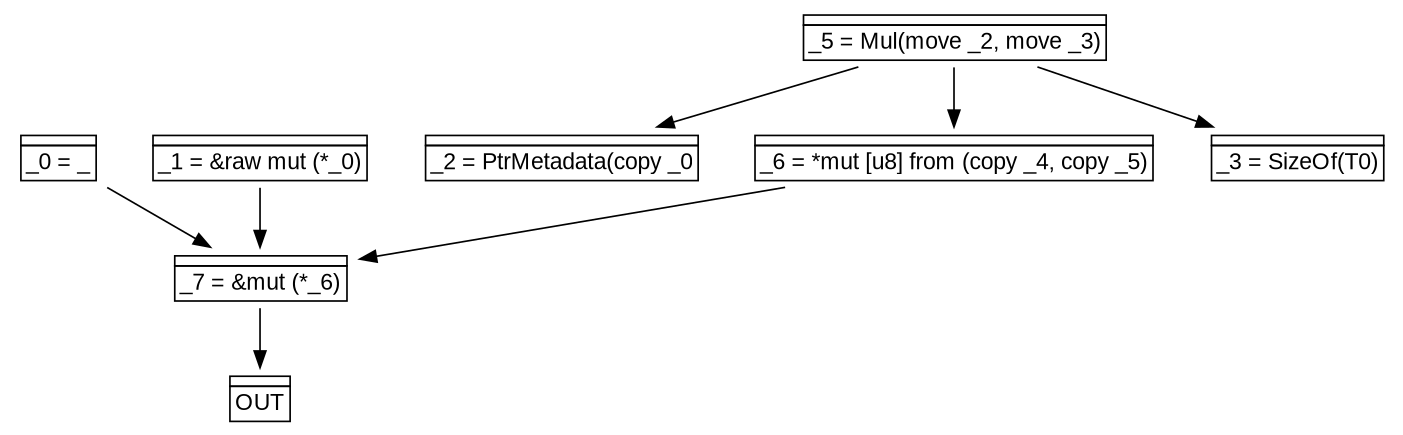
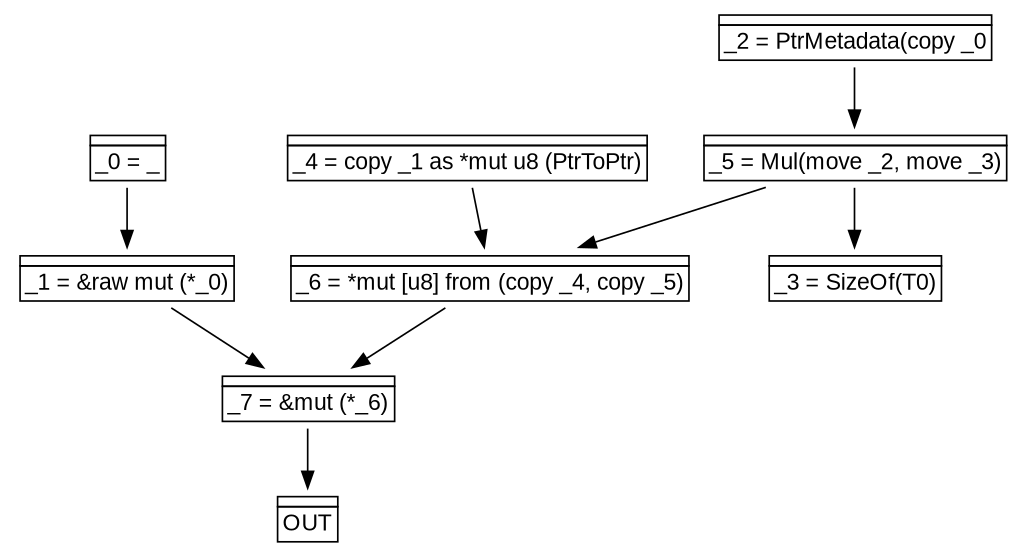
edge "_5 = Mul(move _2, move _3)" -> "_2 = PtrMetadata(copy _0": reversed
node "_4 = copy _1 as *mut u8 (PtrToPtr)": added
edge "_0 = _" -> "_7 = &mut (*_6)": now "_0 = _" -> "_1 = &raw mut (*_0)"
